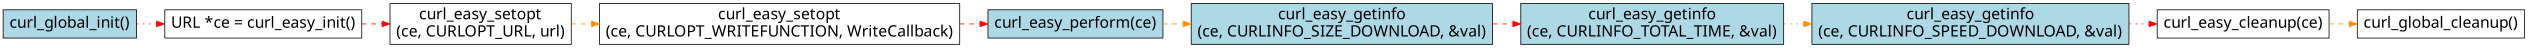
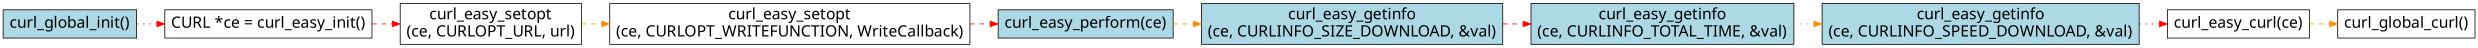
node "URL *ce = curl_easy_init()": label "URL *ce = curl_easy_init()" -> "CURL *ce = curl_easy_init()"
node "curl_easy_cleanup(ce)": label "curl_easy_cleanup(ce)" -> "curl_easy_curl(ce)"
node "curl_global_cleanup()": label "curl_global_cleanup()" -> "curl_global_curl()"
